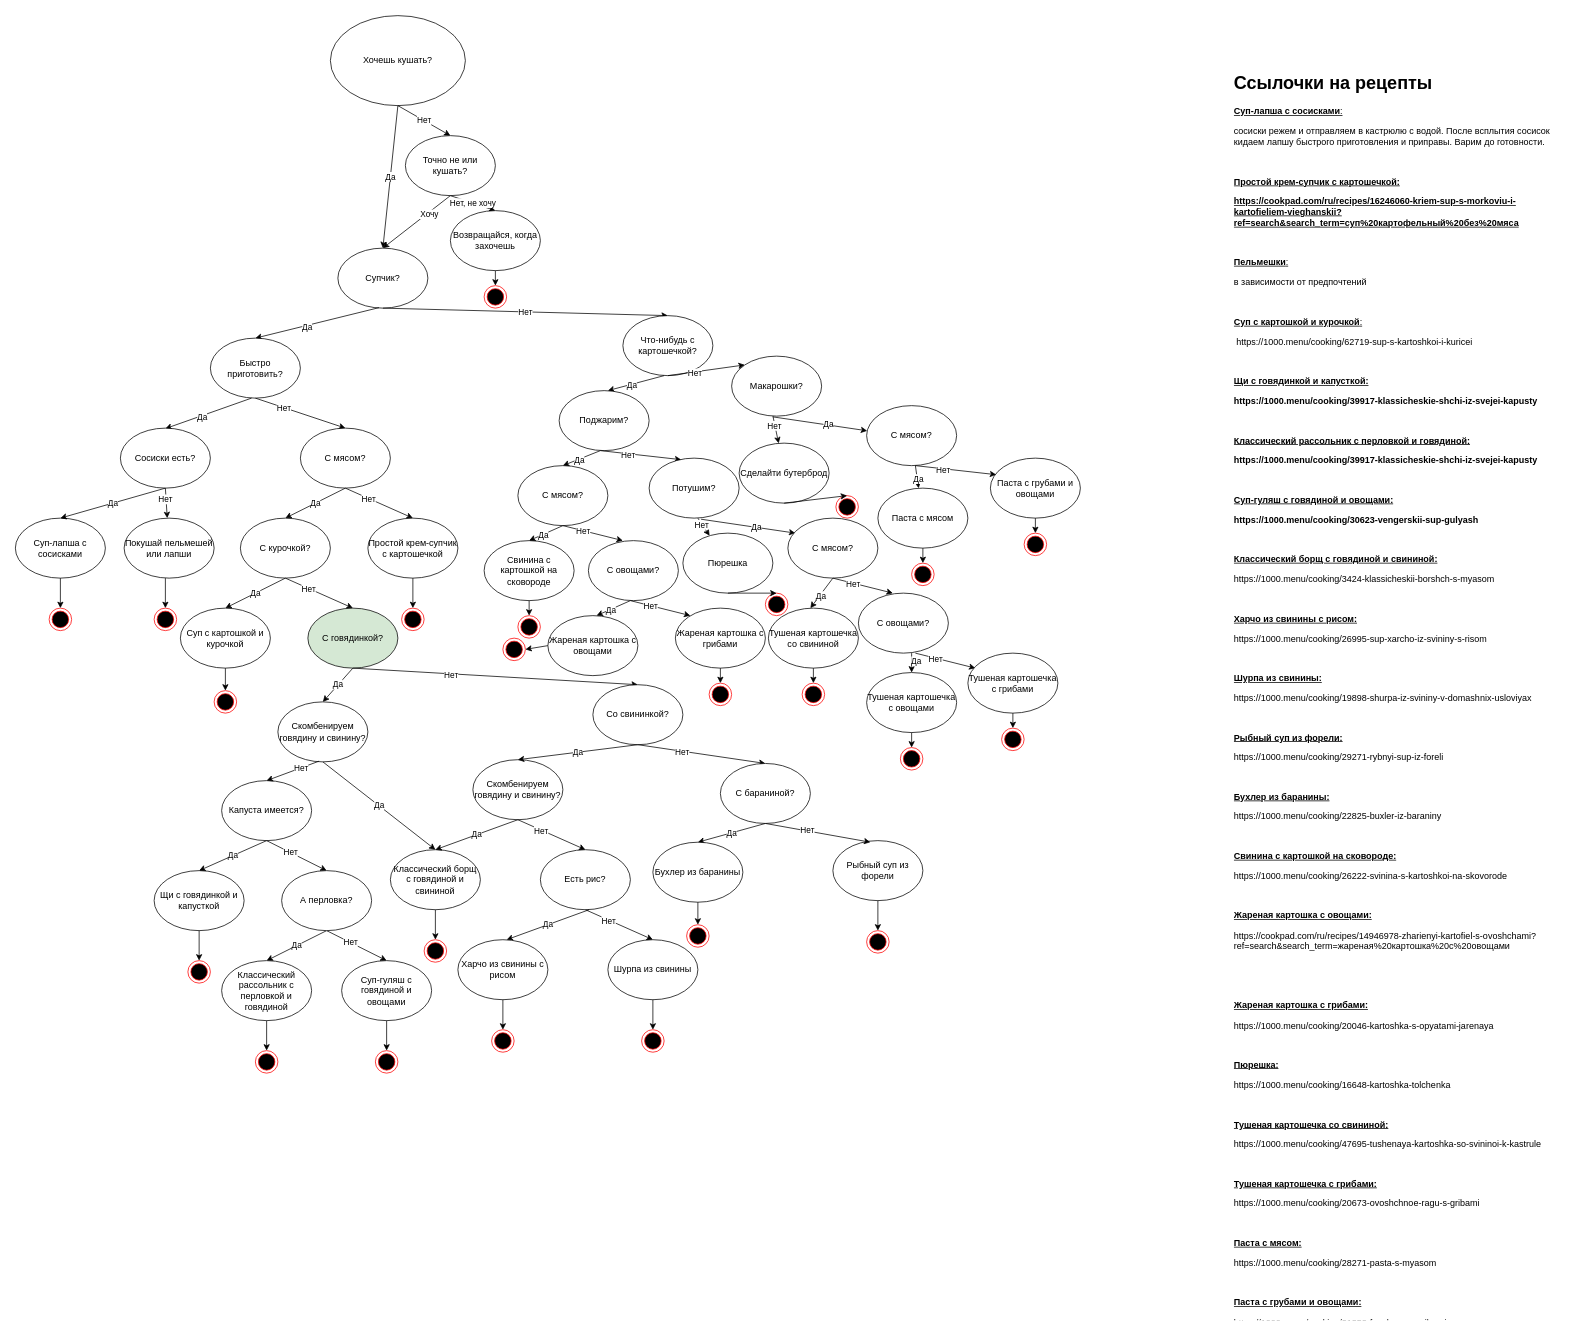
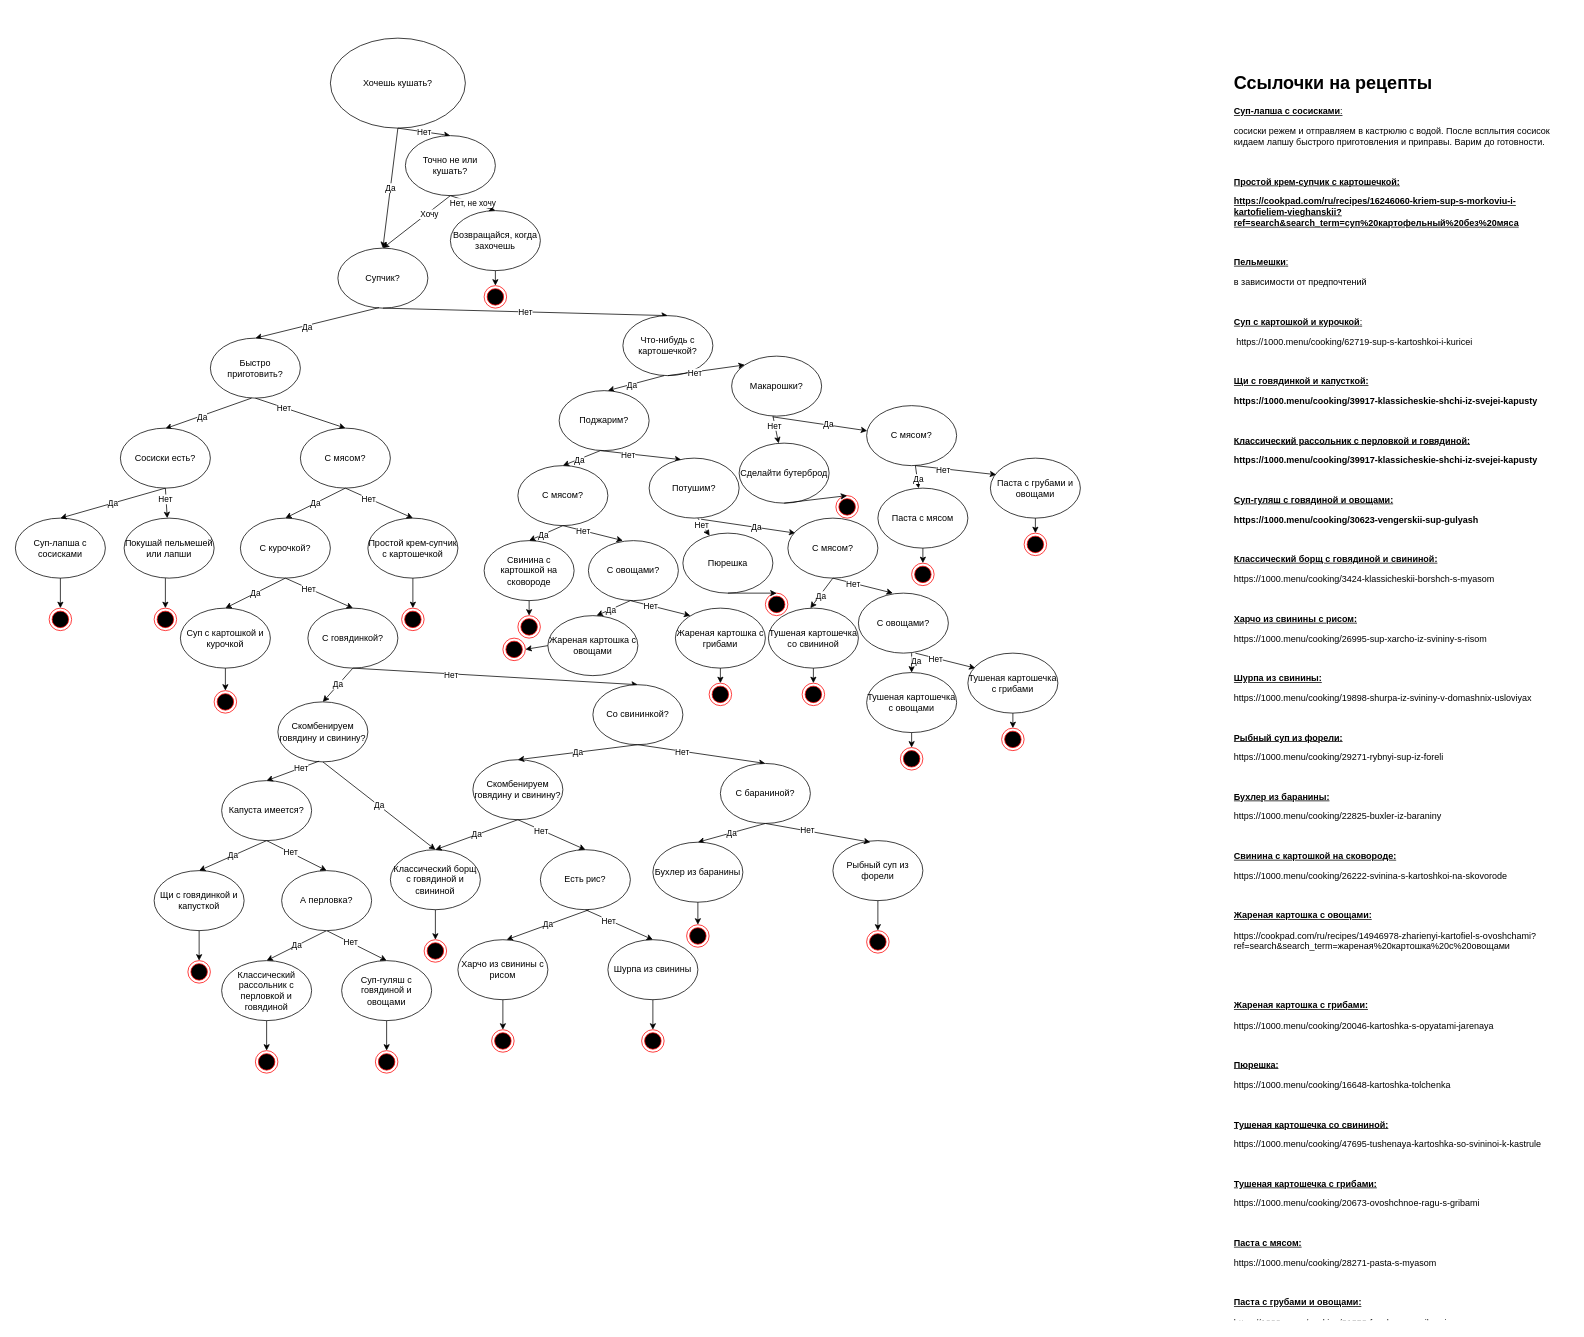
node "Хочешь кушать?": moved (398, 60) -> (398, 83)
node "С говядинкой?": fillcolor #d5e8d4 -> #ffffff
